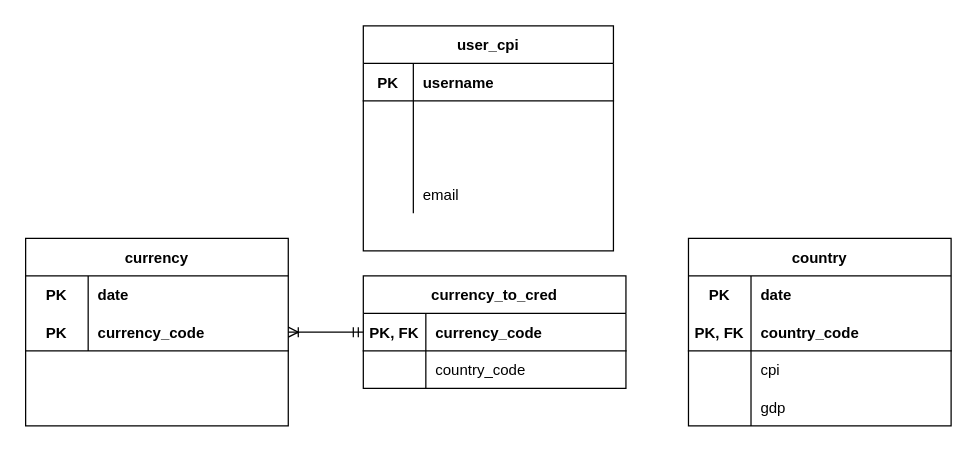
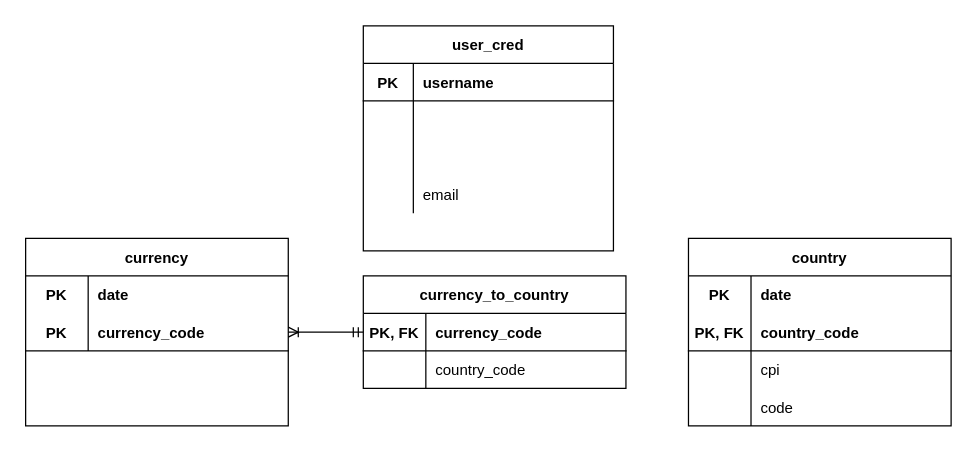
node "user_cpi": label "user_cpi" -> "user_cred"
node "currency_to_cred": label "currency_to_cred" -> "currency_to_country"
node "gdp": label "gdp" -> "code"
